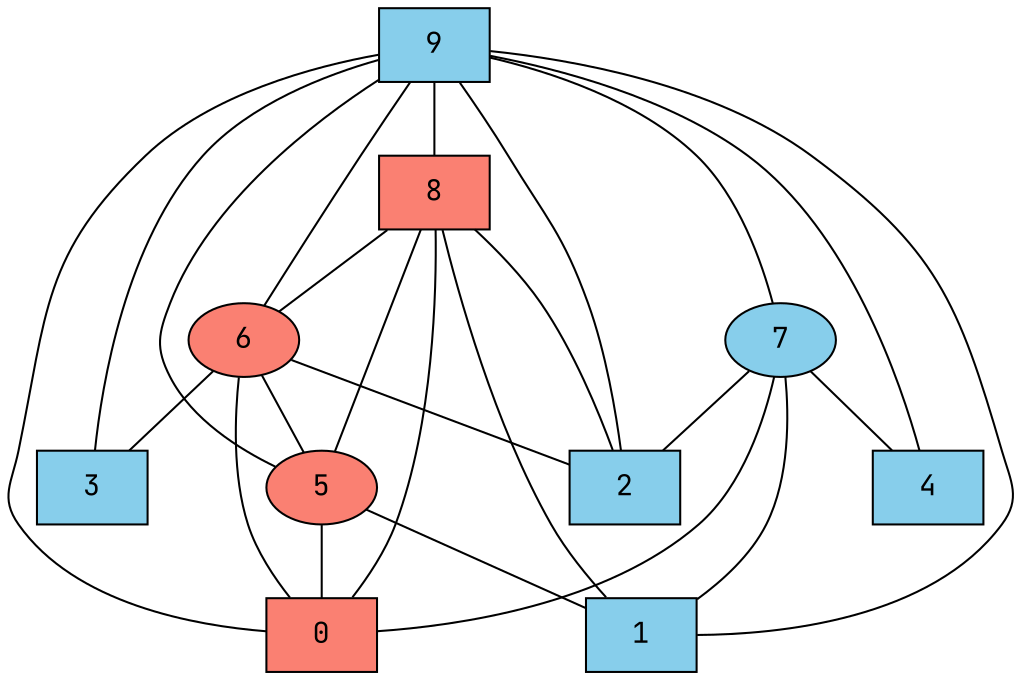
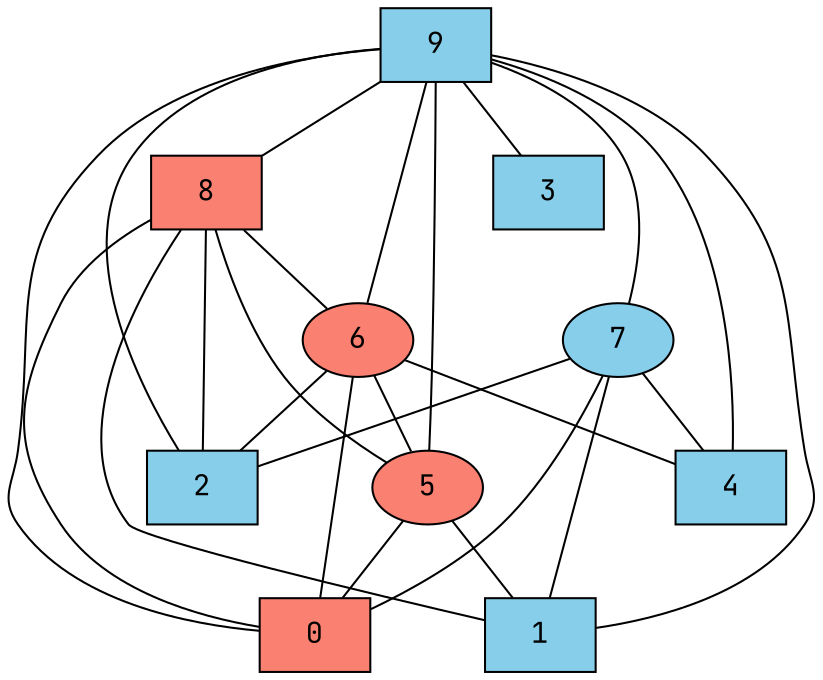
edge "6" -- "3": now "6" -- "4"
